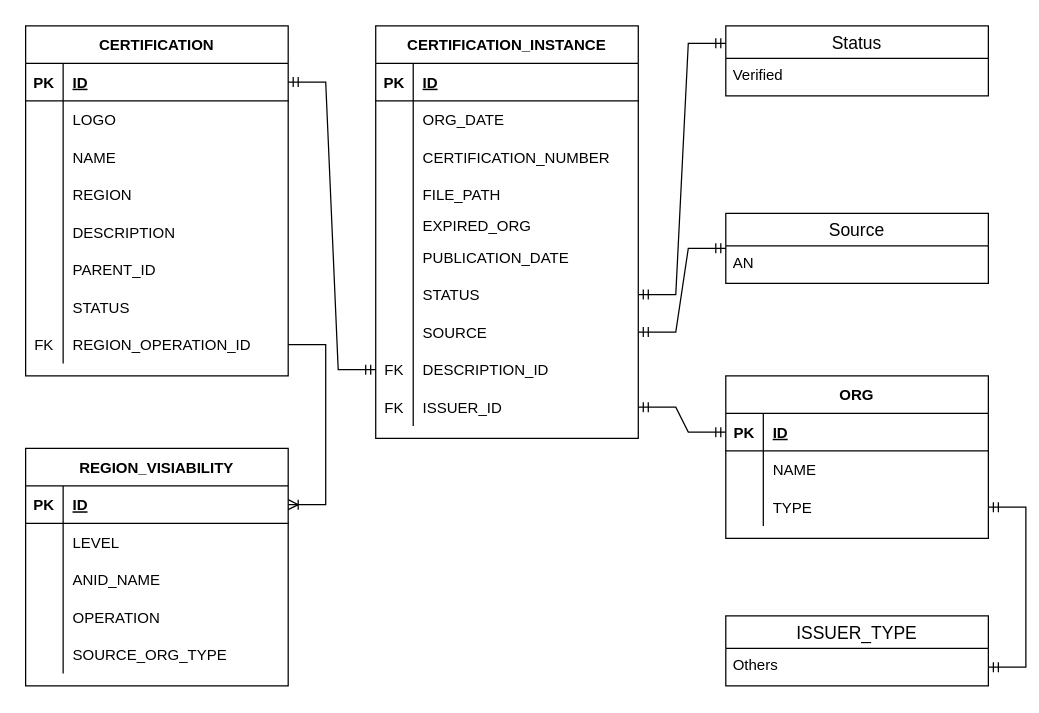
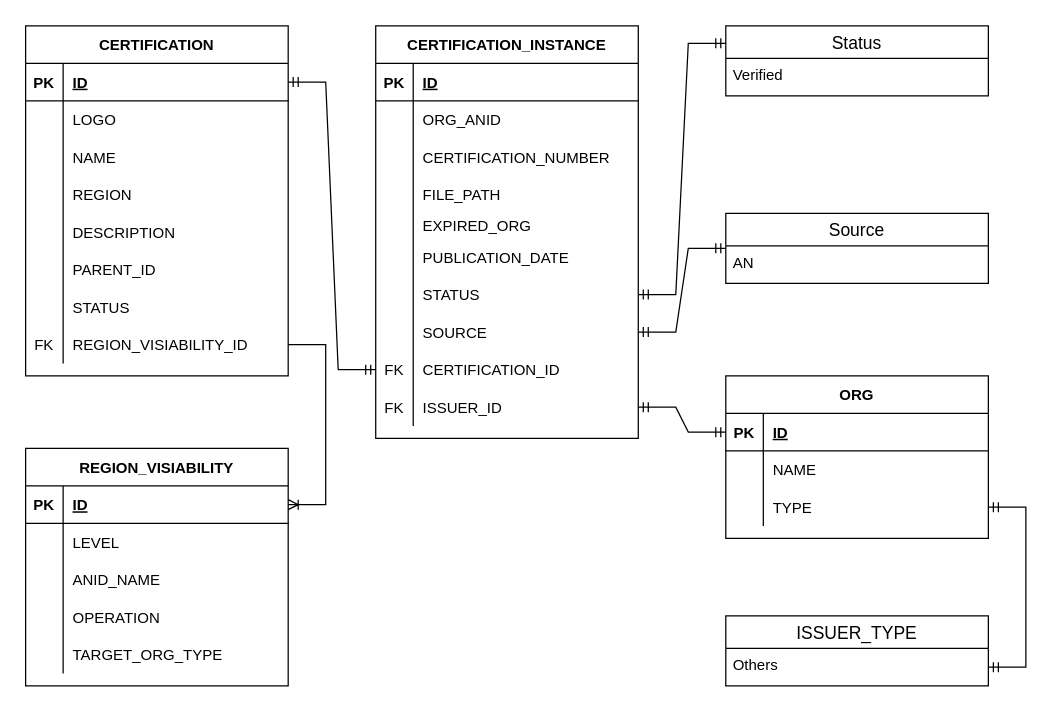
node "ORG_DATE": label "ORG_DATE" -> "ORG_ANID"
node "REGION_OPERATION_ID": label "REGION_OPERATION_ID" -> "REGION_VISIABILITY_ID"
node "DESCRIPTION_ID": label "DESCRIPTION_ID" -> "CERTIFICATION_ID"
node "SOURCE_ORG_TYPE": label "SOURCE_ORG_TYPE" -> "TARGET_ORG_TYPE"
